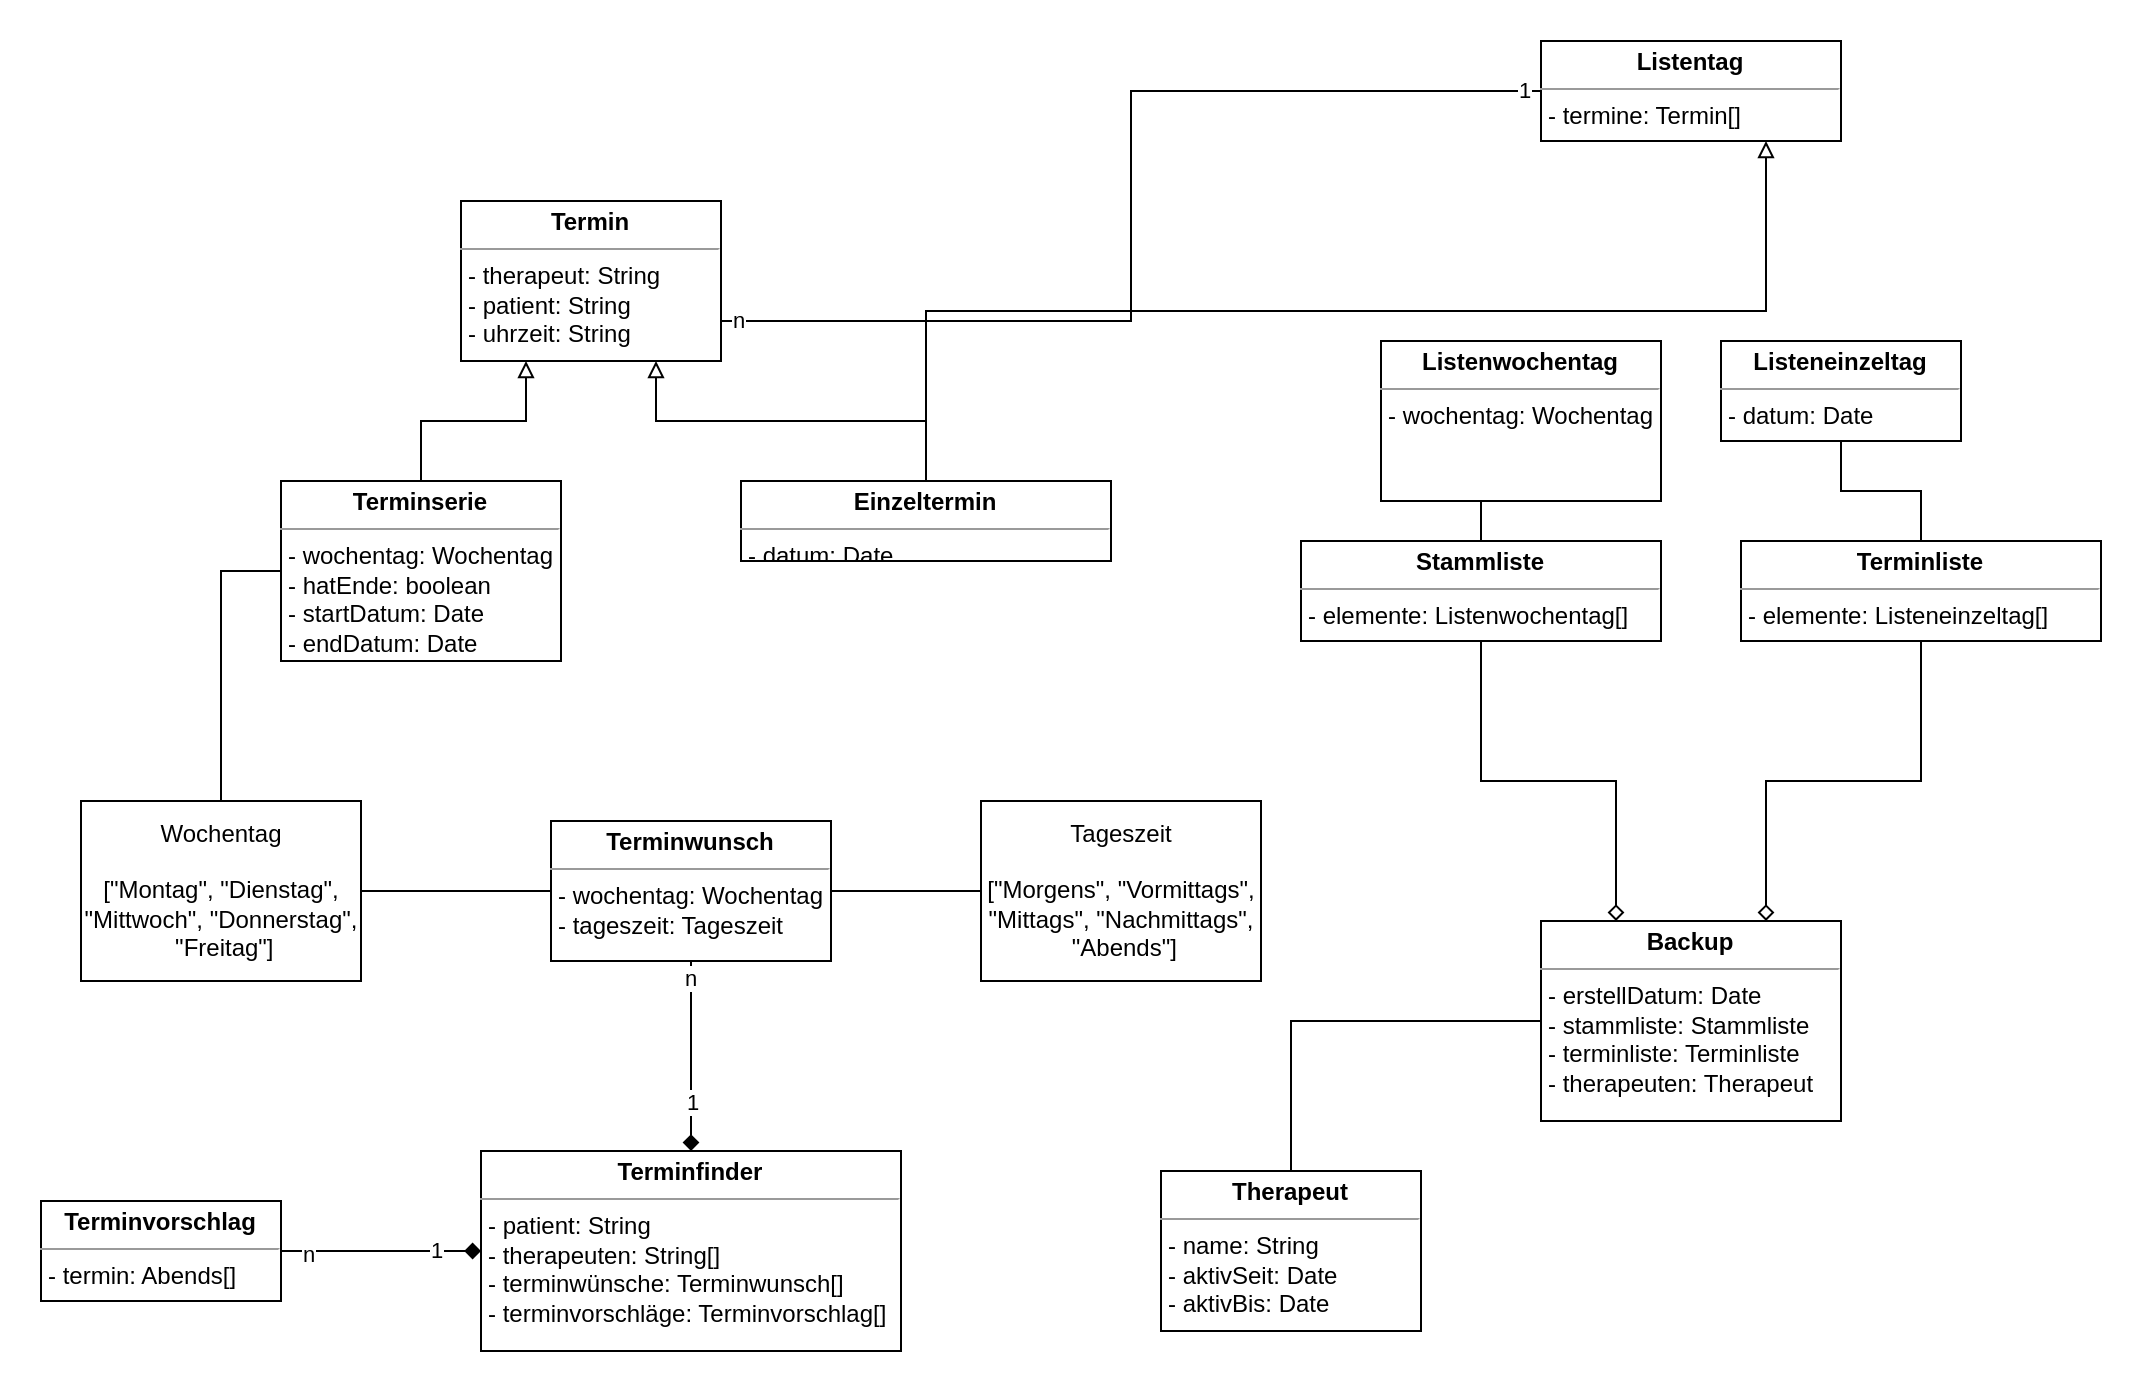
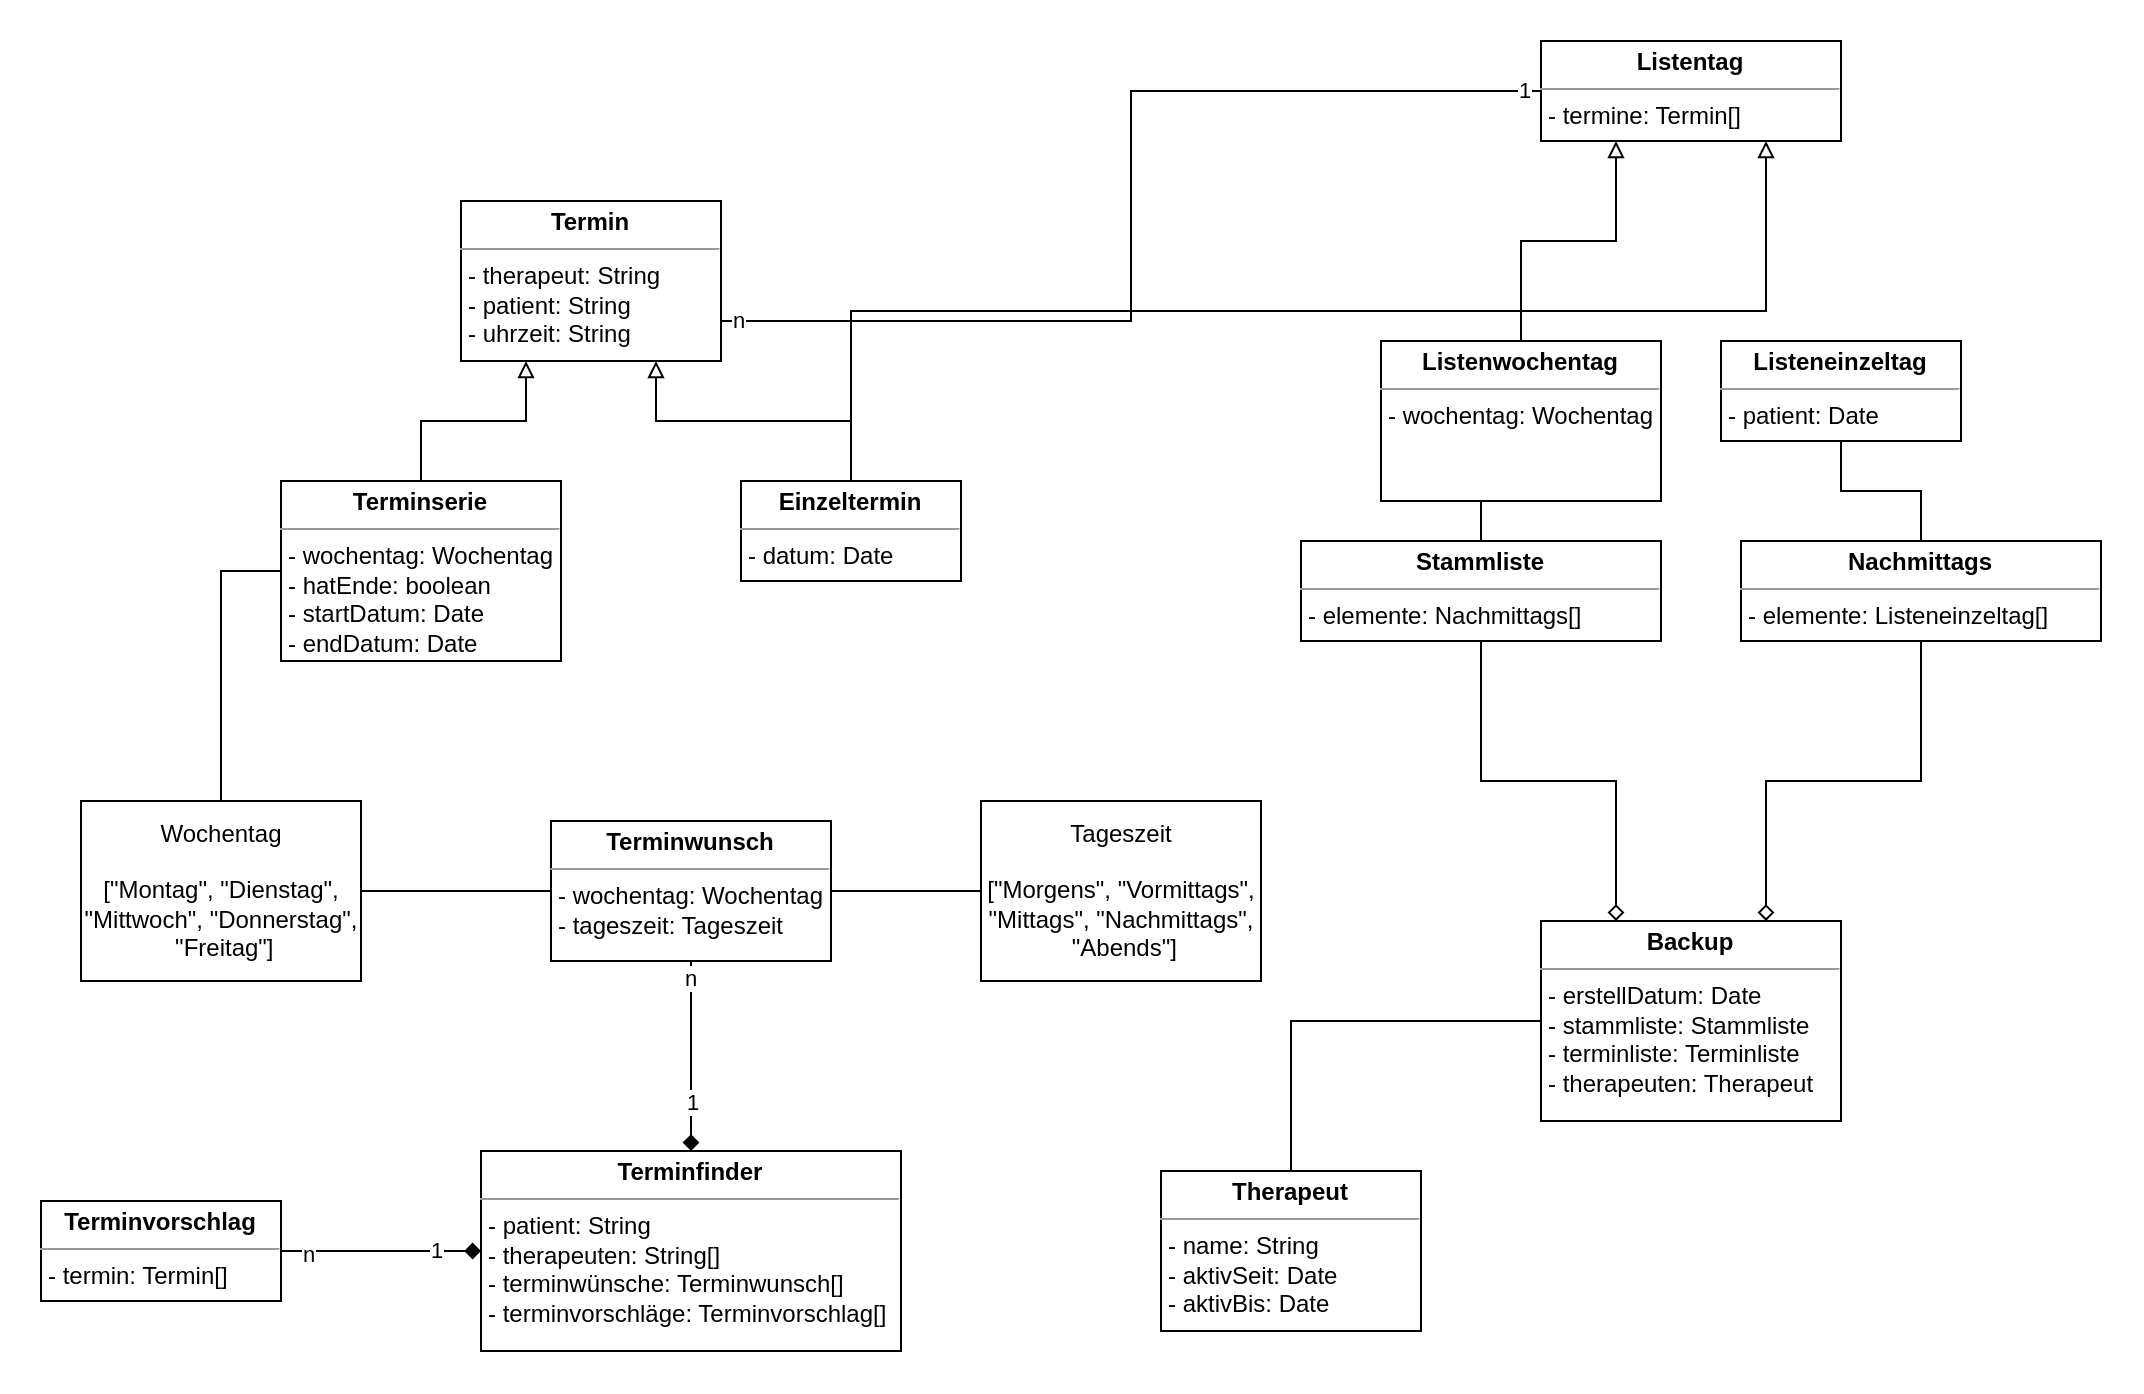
edge "Listenwochentag - wochentag: Wochentag" -> "Listentag - termine: Termin[]": added
node "Listeneinzeltag - datum: Date": label "Listeneinzeltag - datum: Date" -> "Listeneinzeltag - patient: Date"
node "Einzeltermin - datum: Date": size 370x80 -> 220x100
node "Stammliste - elemente: Listenwochentag[]": label "Stammliste - elemente: Listenwochentag[]" -> "Stammliste - elemente: Nachmittags[]"
node "Terminliste - elemente: Listeneinzeltag[]": label "Terminliste - elemente: Listeneinzeltag[]" -> "Nachmittags - elemente: Listeneinzeltag[]"
node "Terminvorschlag - termin: Abends[]": label "Terminvorschlag - termin: Abends[]" -> "Terminvorschlag - termin: Termin[]"
